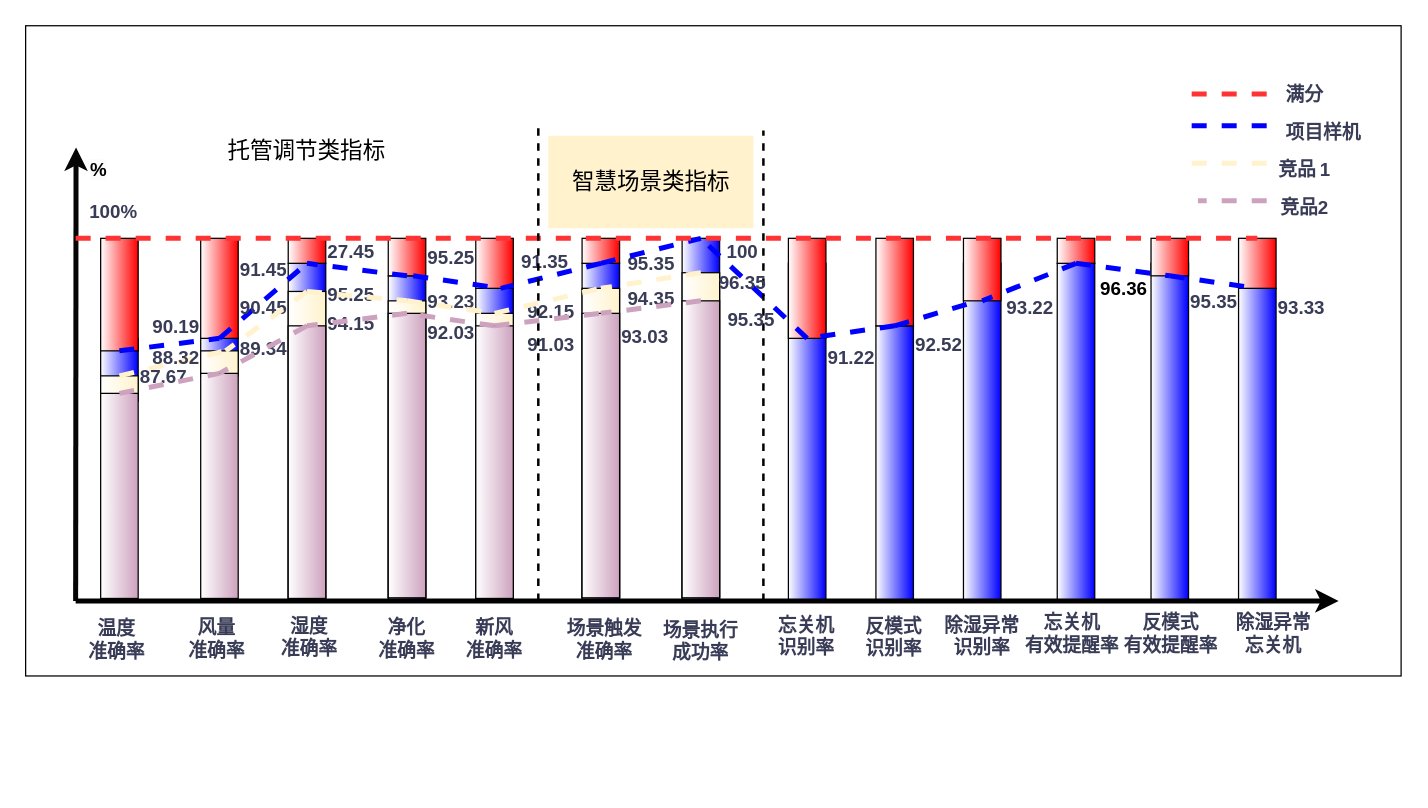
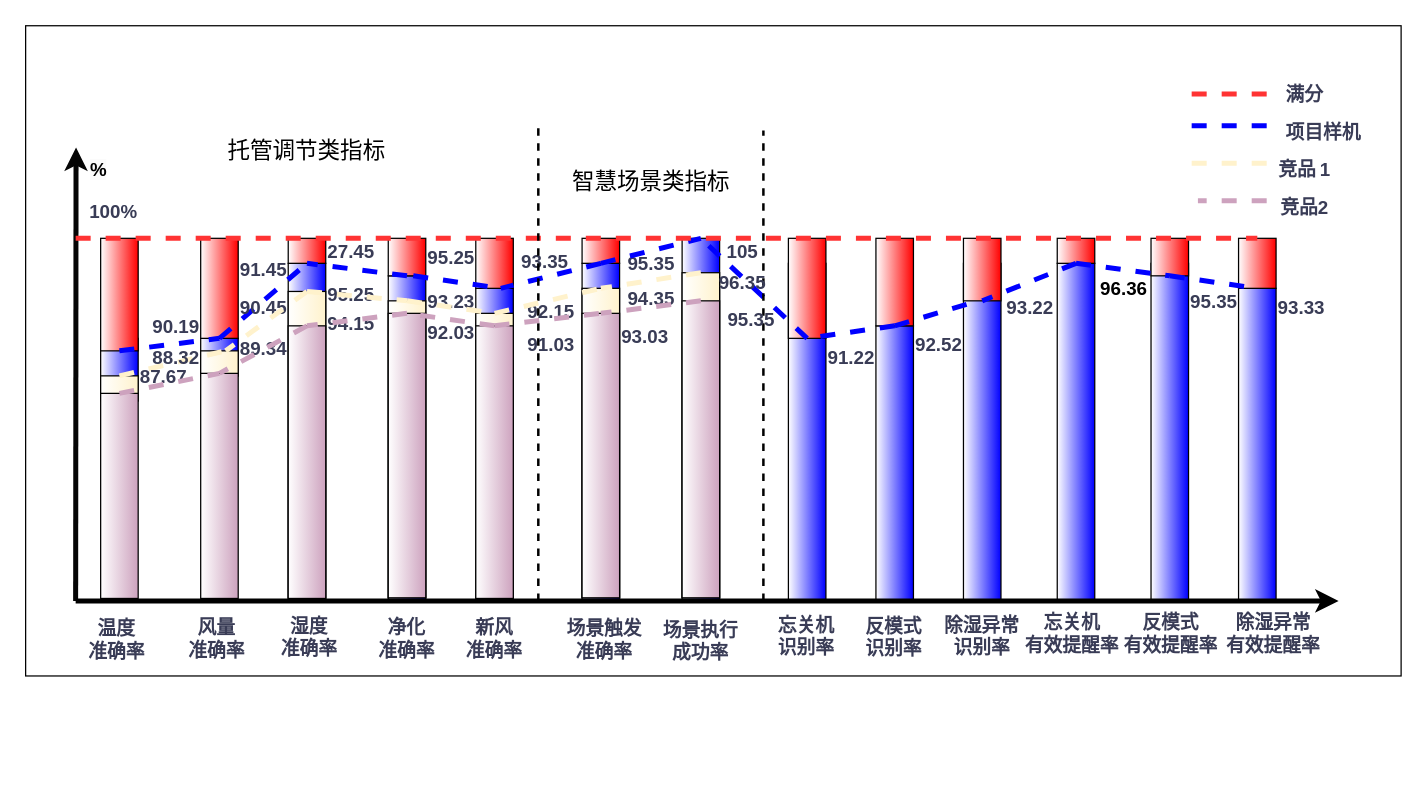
node "智慧场景类指标": fillcolor #fff2cc -> #ffffff
node "100": label "100" -> "105"
node "91.35": label "91.35" -> "93.35"
node "除湿异常 忘关机": label "除湿异常 忘关机" -> "除湿异常 有效提醒率"
